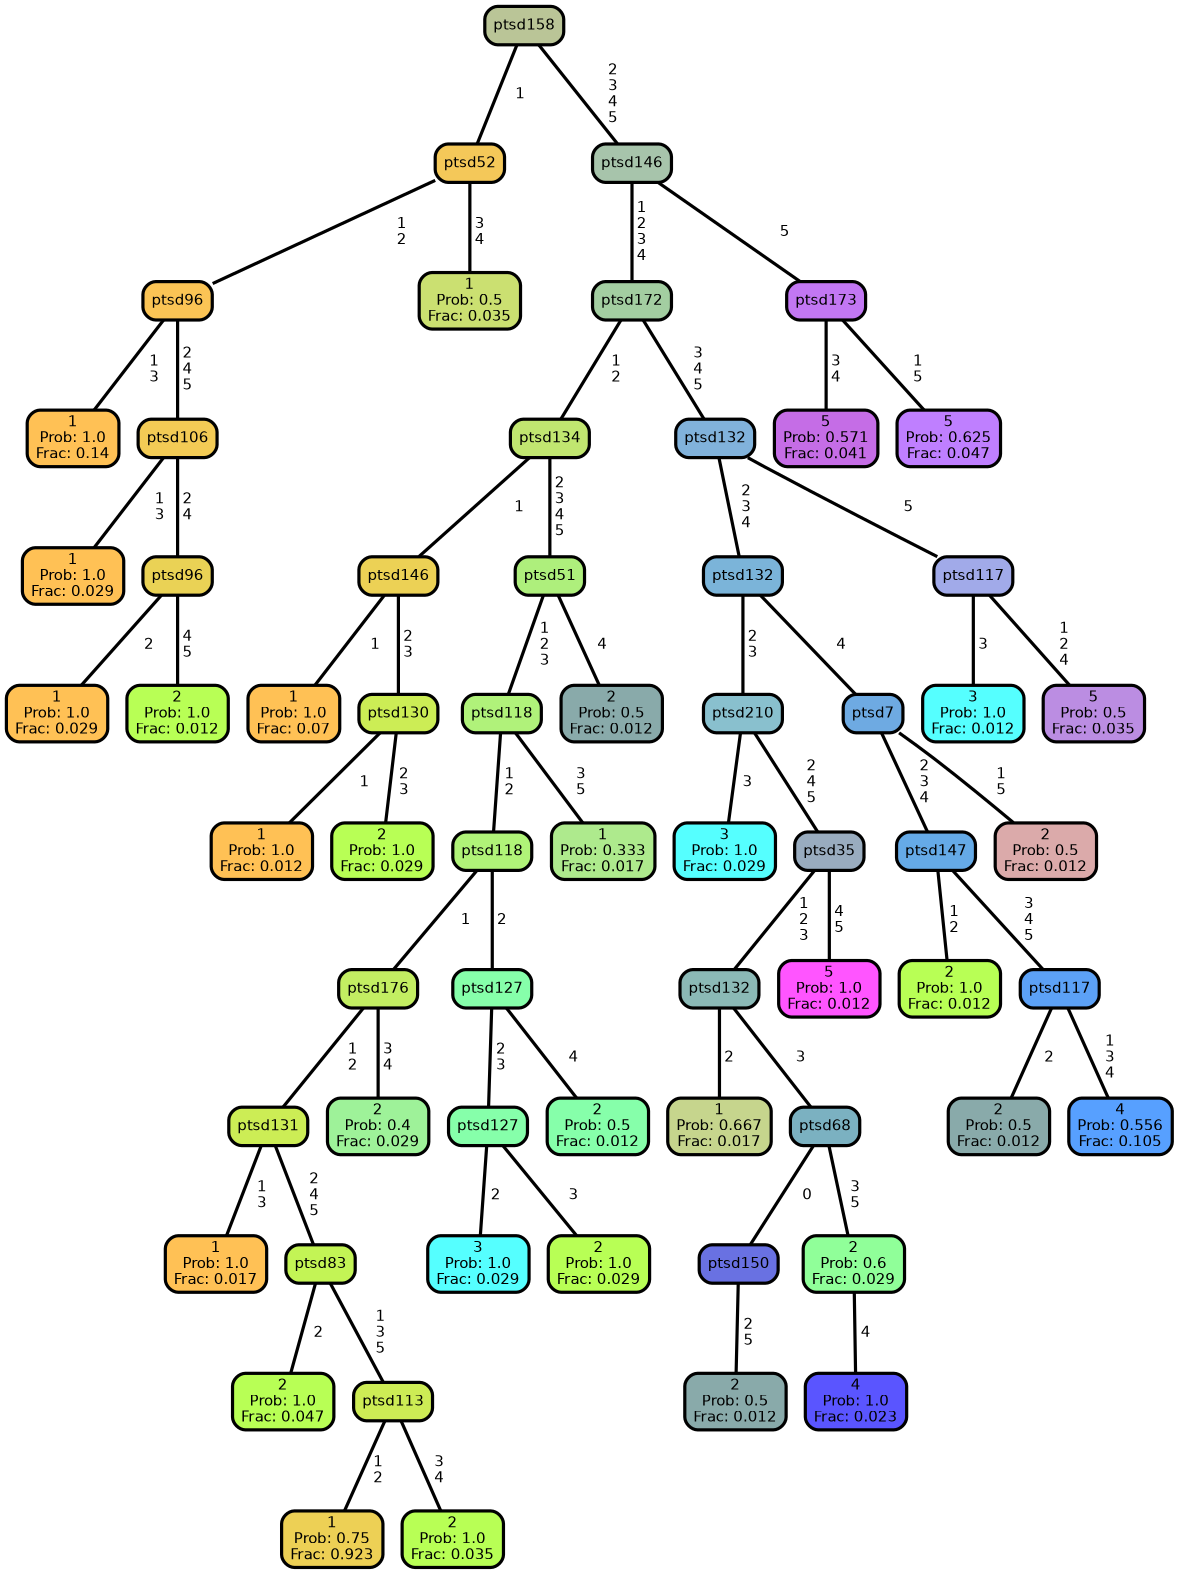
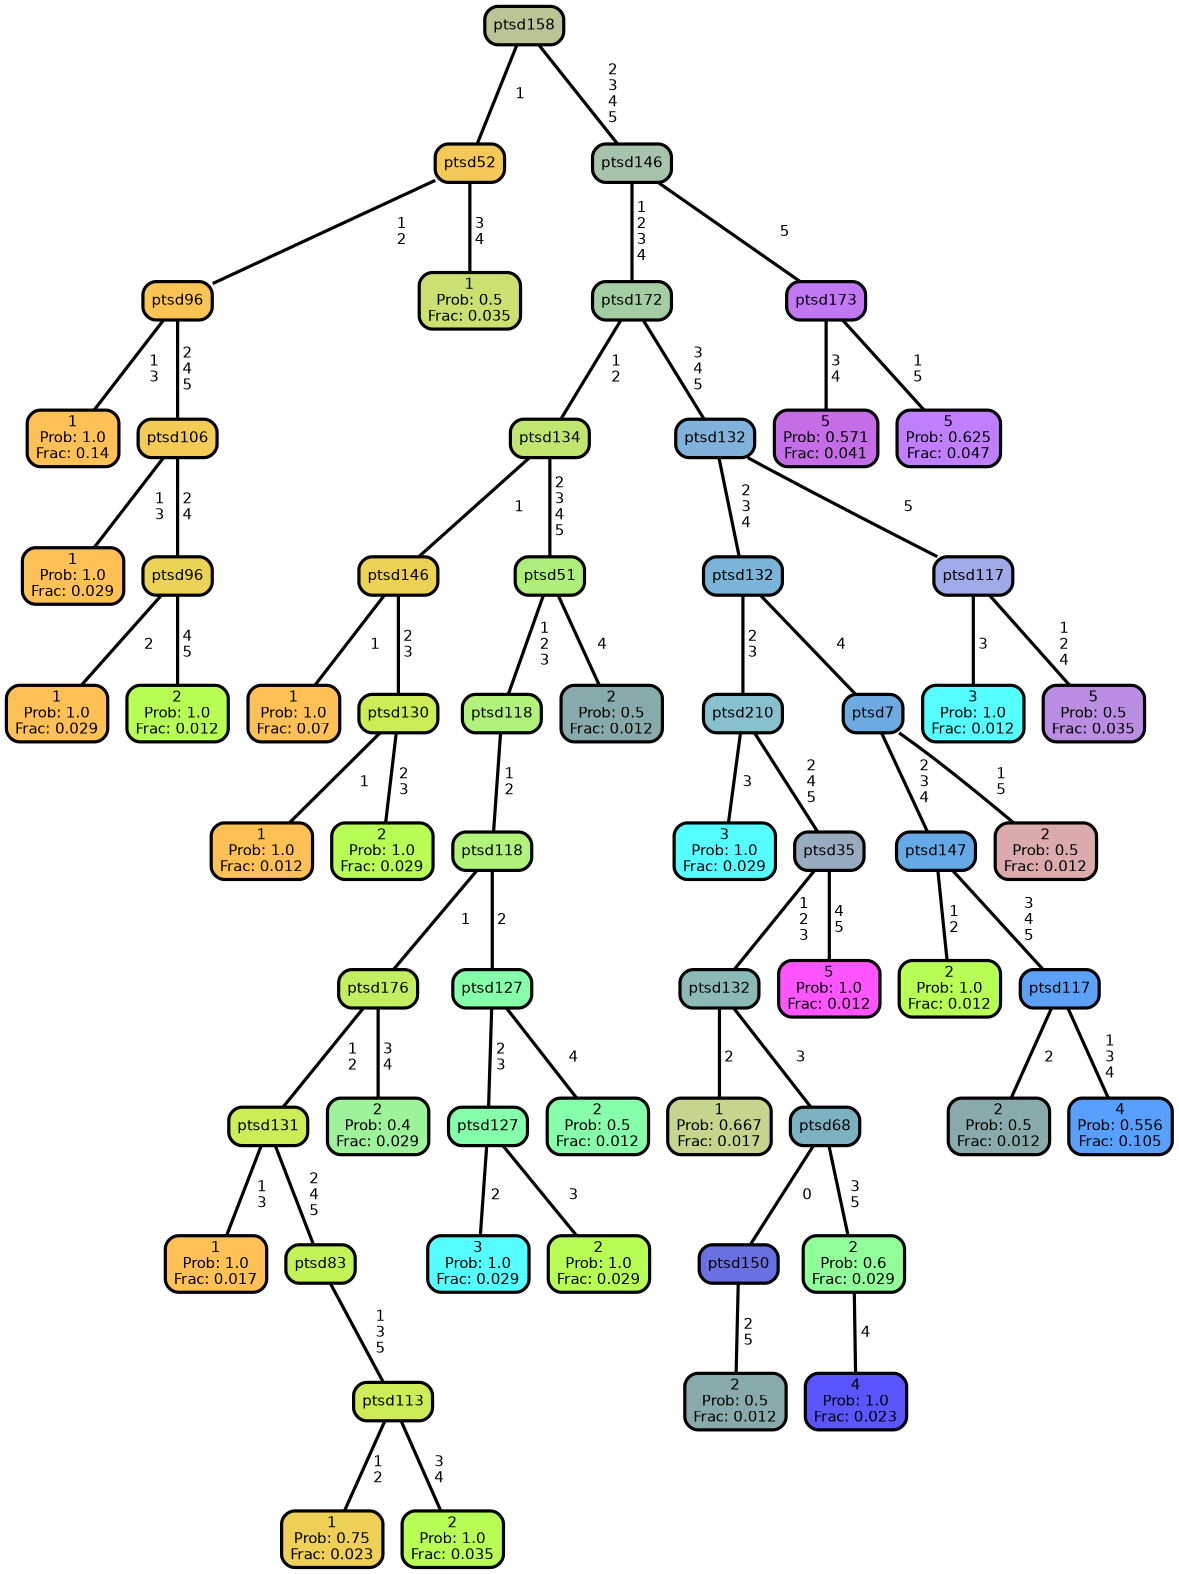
node "1 Prob: 0.333 Frac: 0.017": removed
node "2 Prob: 1.0 Frac: 0.047": removed
node "1 Prob: 0.75 Frac: 0.923": label "1 Prob: 0.75 Frac: 0.923" -> "1 Prob: 0.75 Frac: 0.023"
